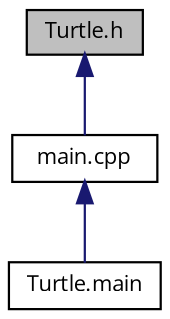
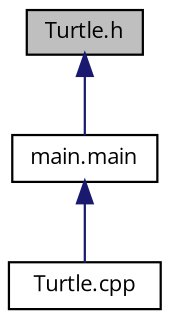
node "main.cpp": label "main.cpp" -> "main.main"
node "Turtle.main": label "Turtle.main" -> "Turtle.cpp"
